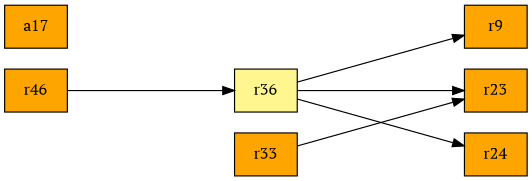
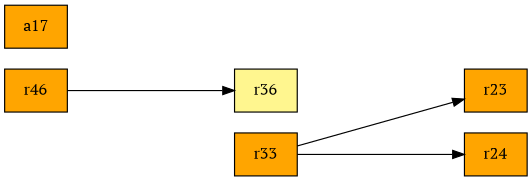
node "r9": removed
edge "r36" -> "r23": removed
edge "r36" -> "r24": now "r33" -> "r24"
